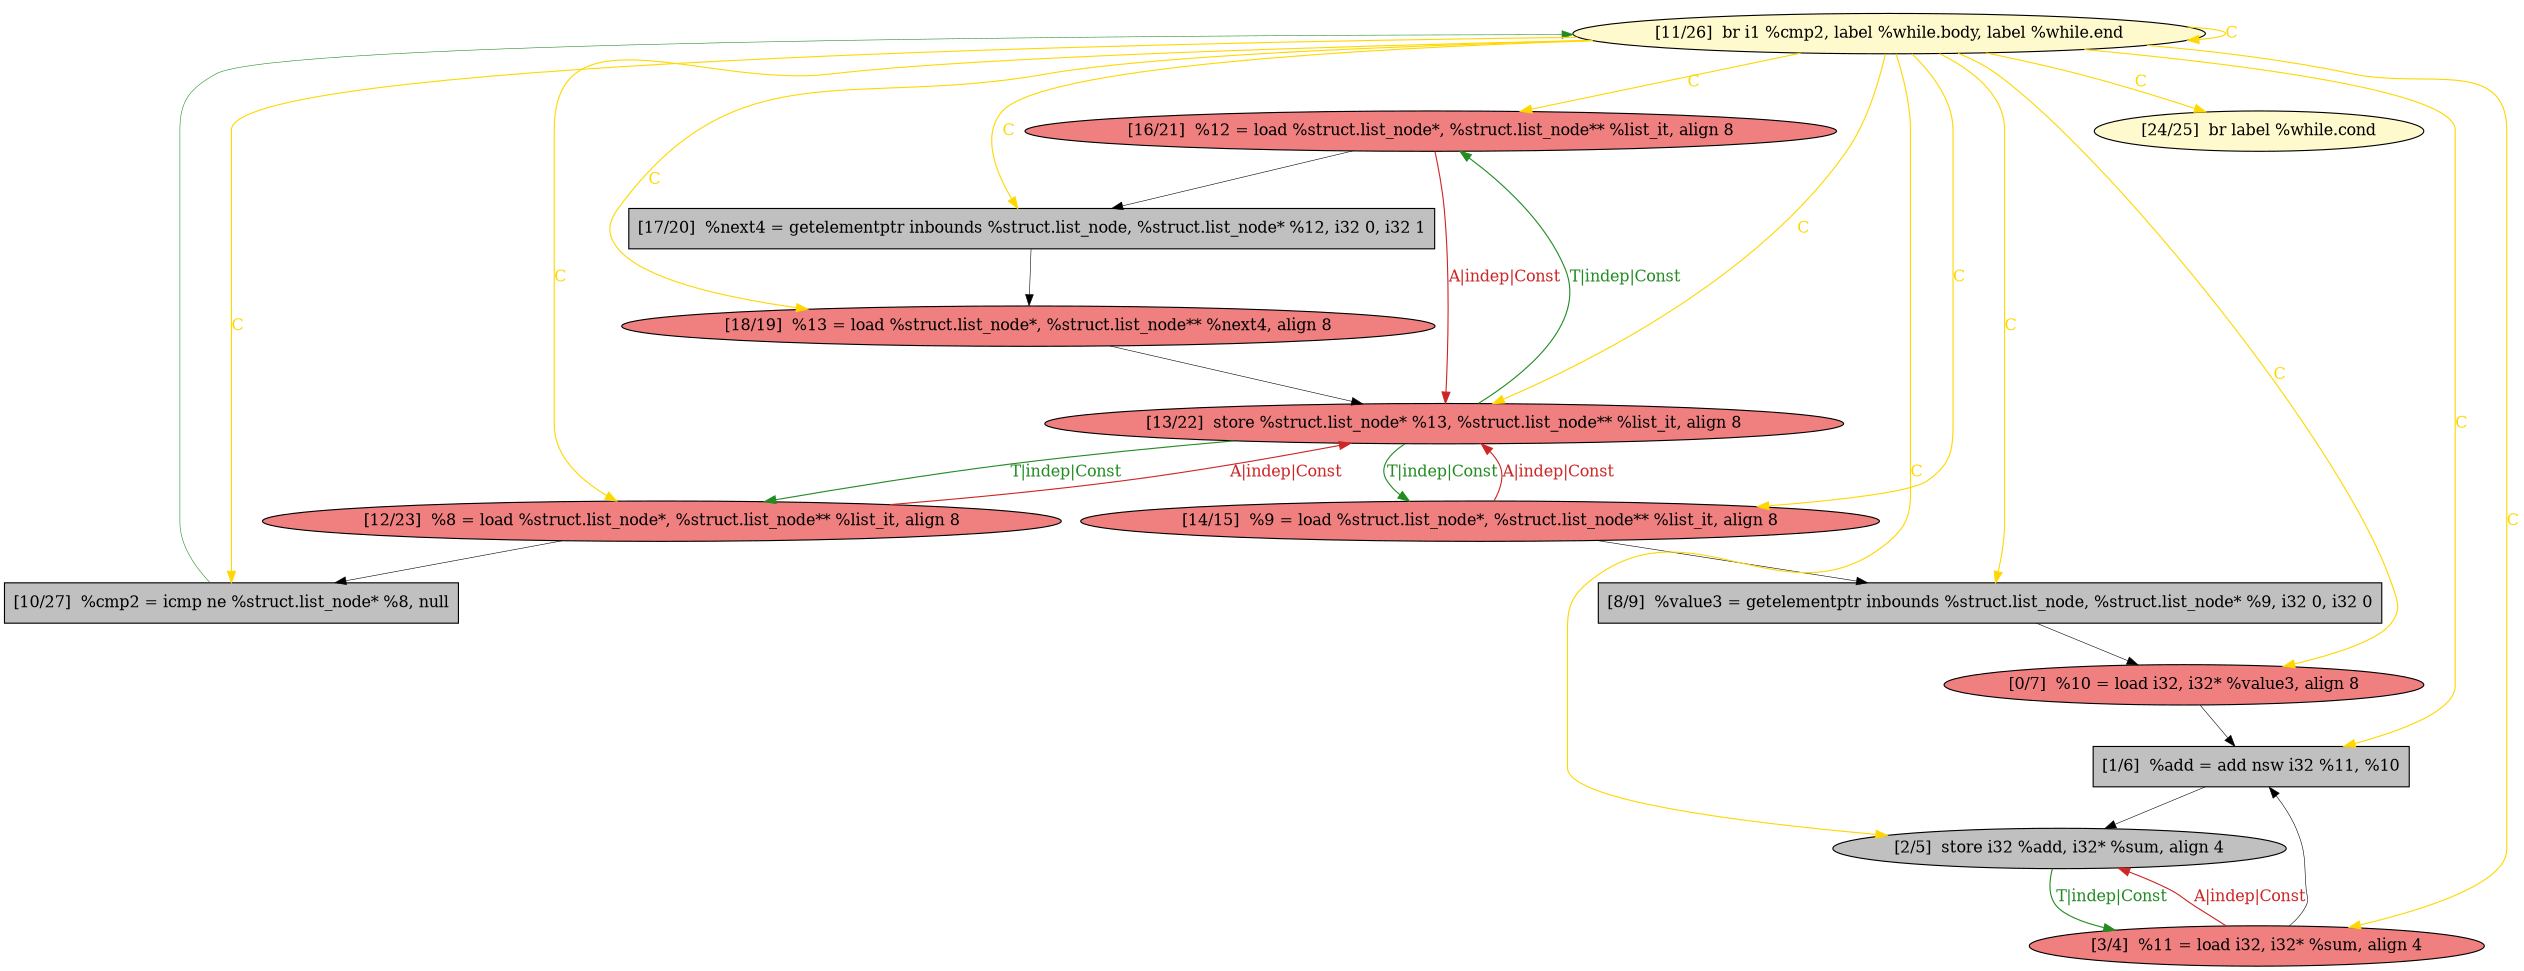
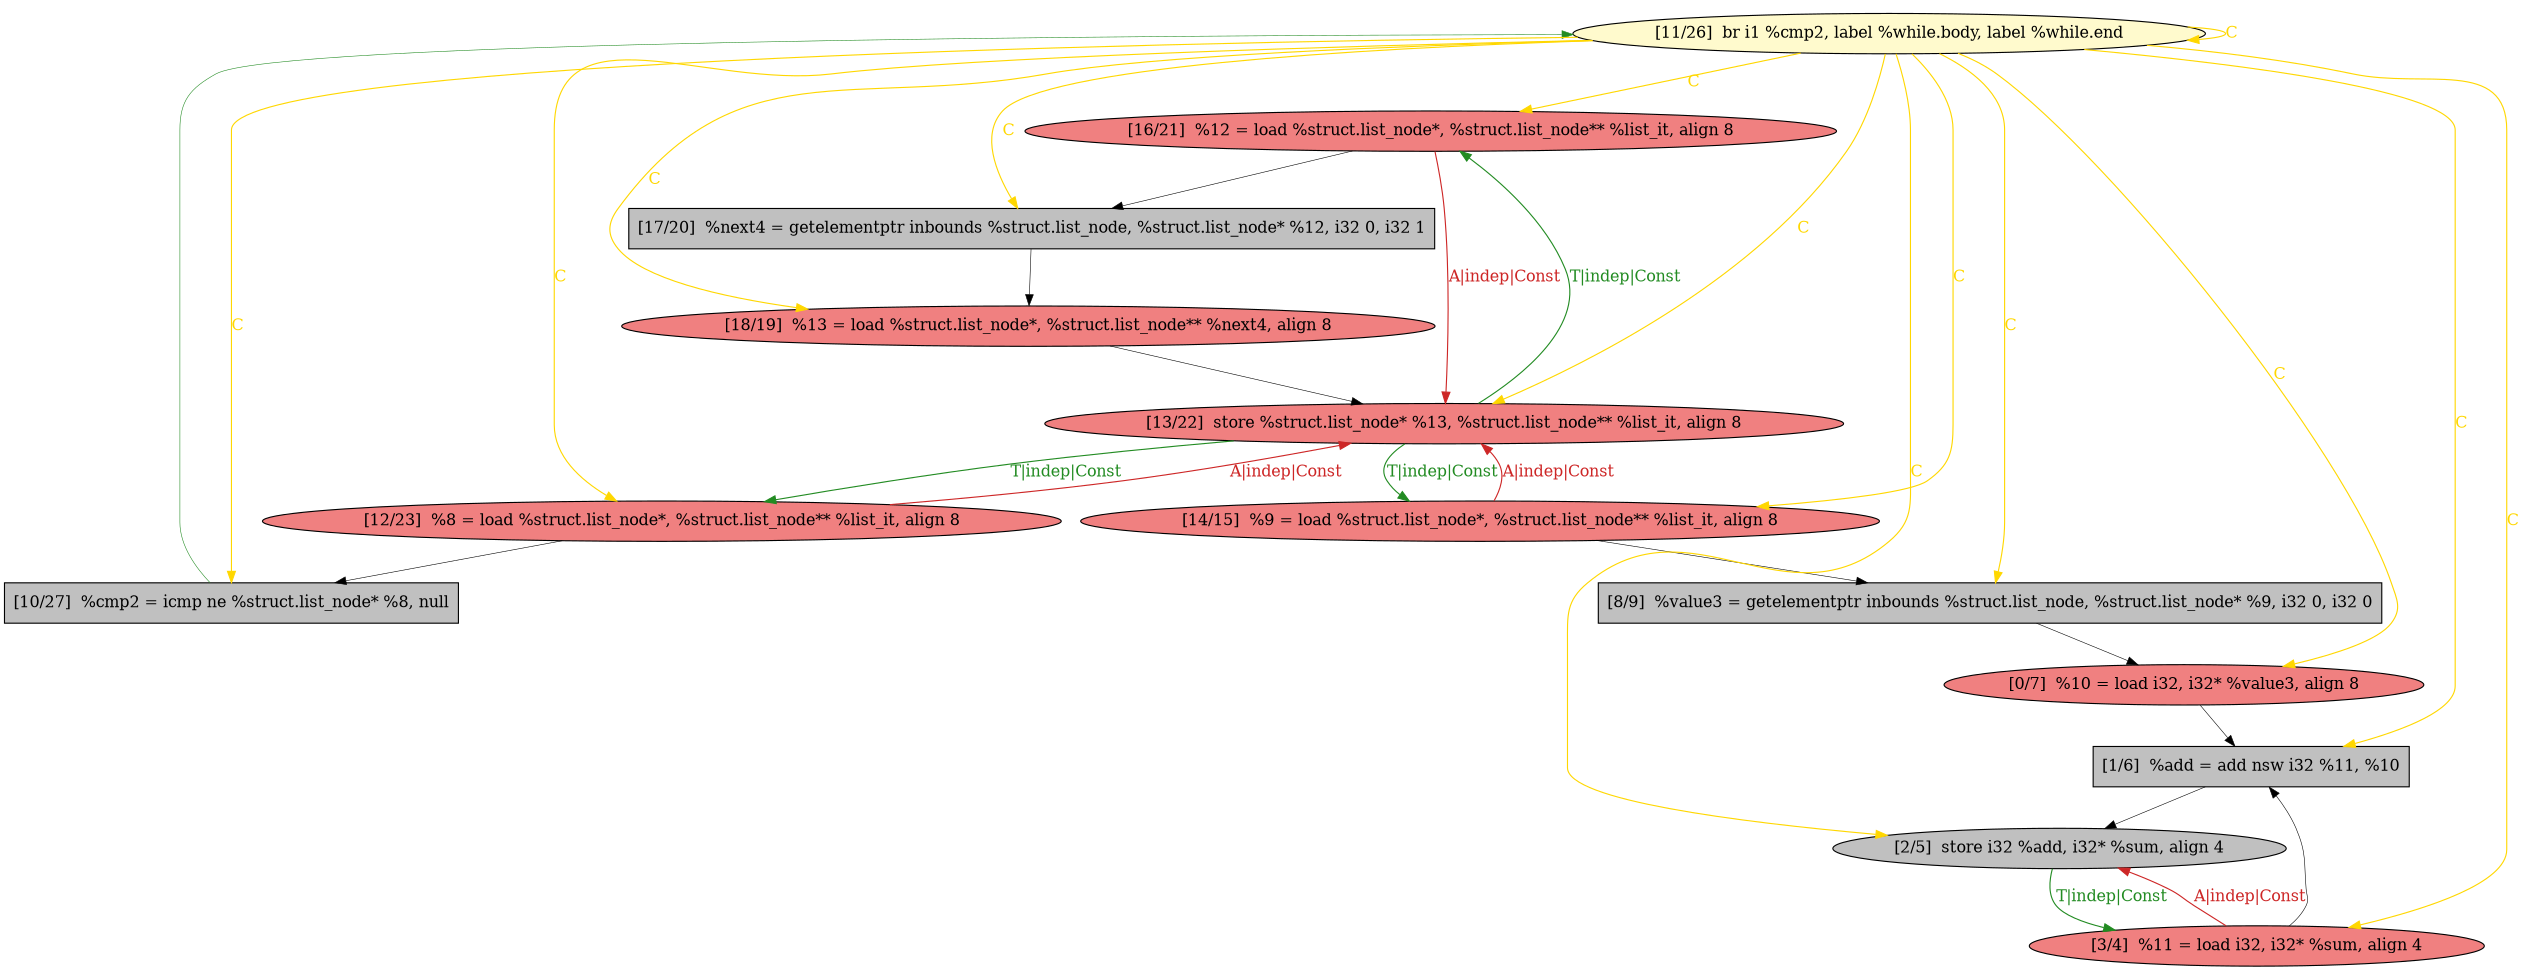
node "[24/25]  br label %while.cond": removed
